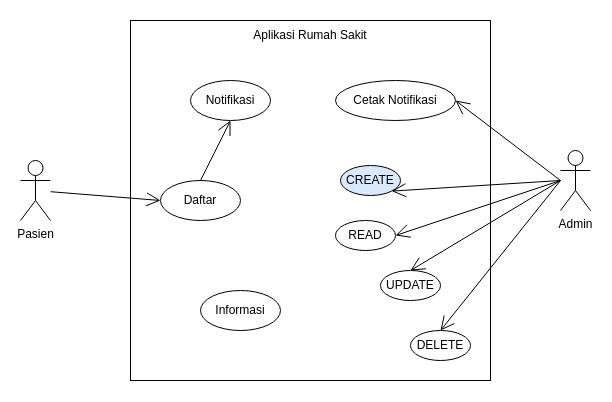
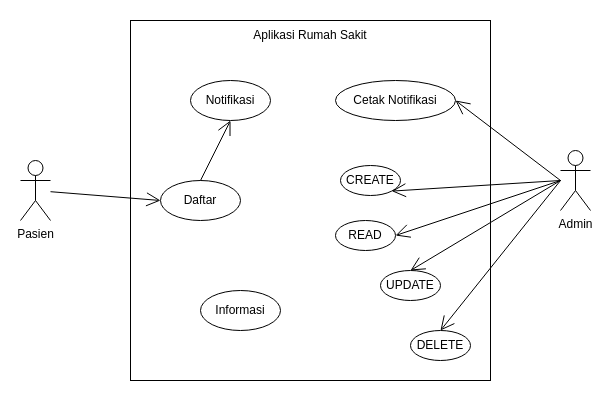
node "CREATE": fillcolor #dae8fc -> #ffffff
